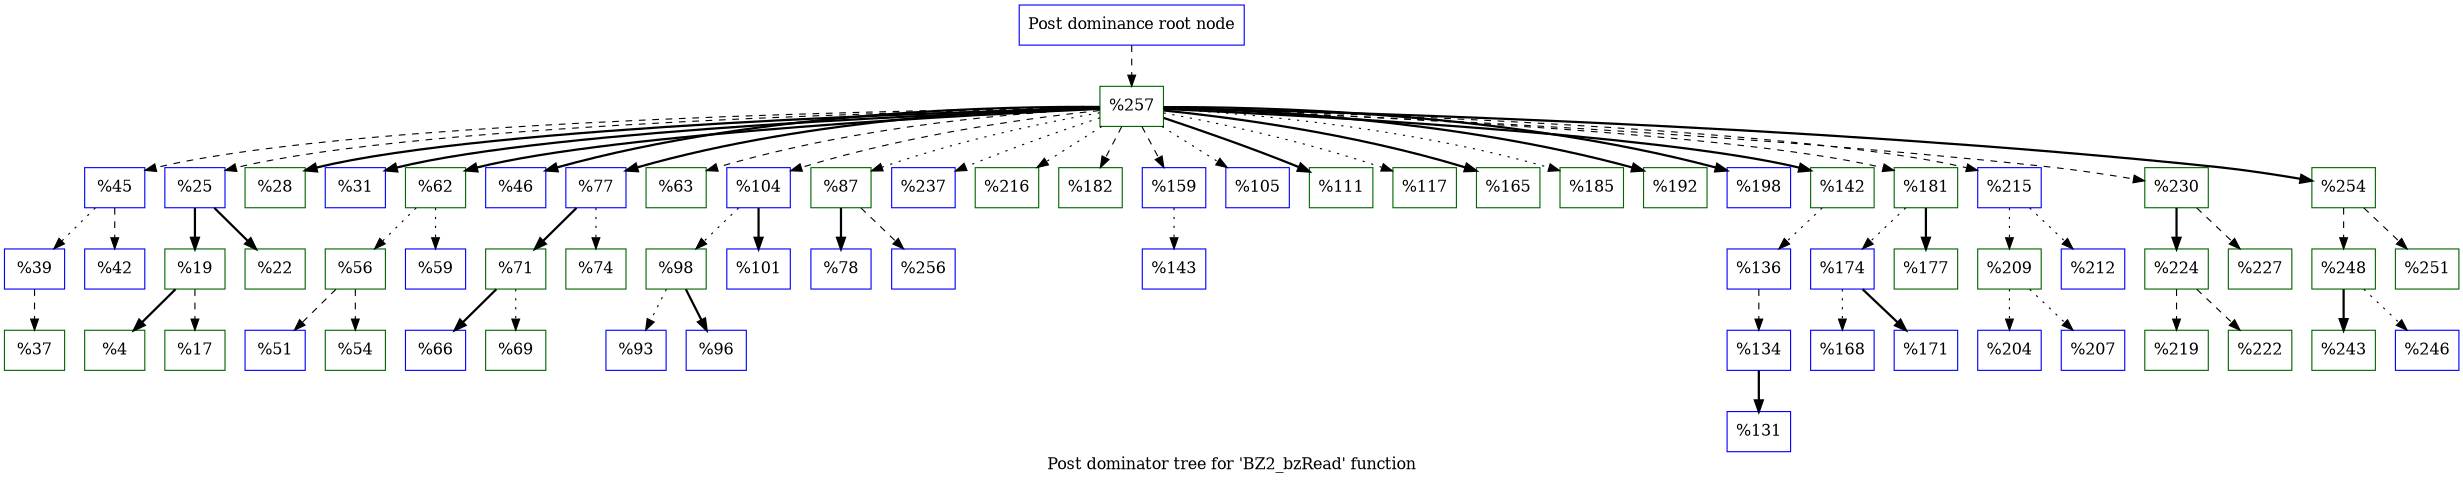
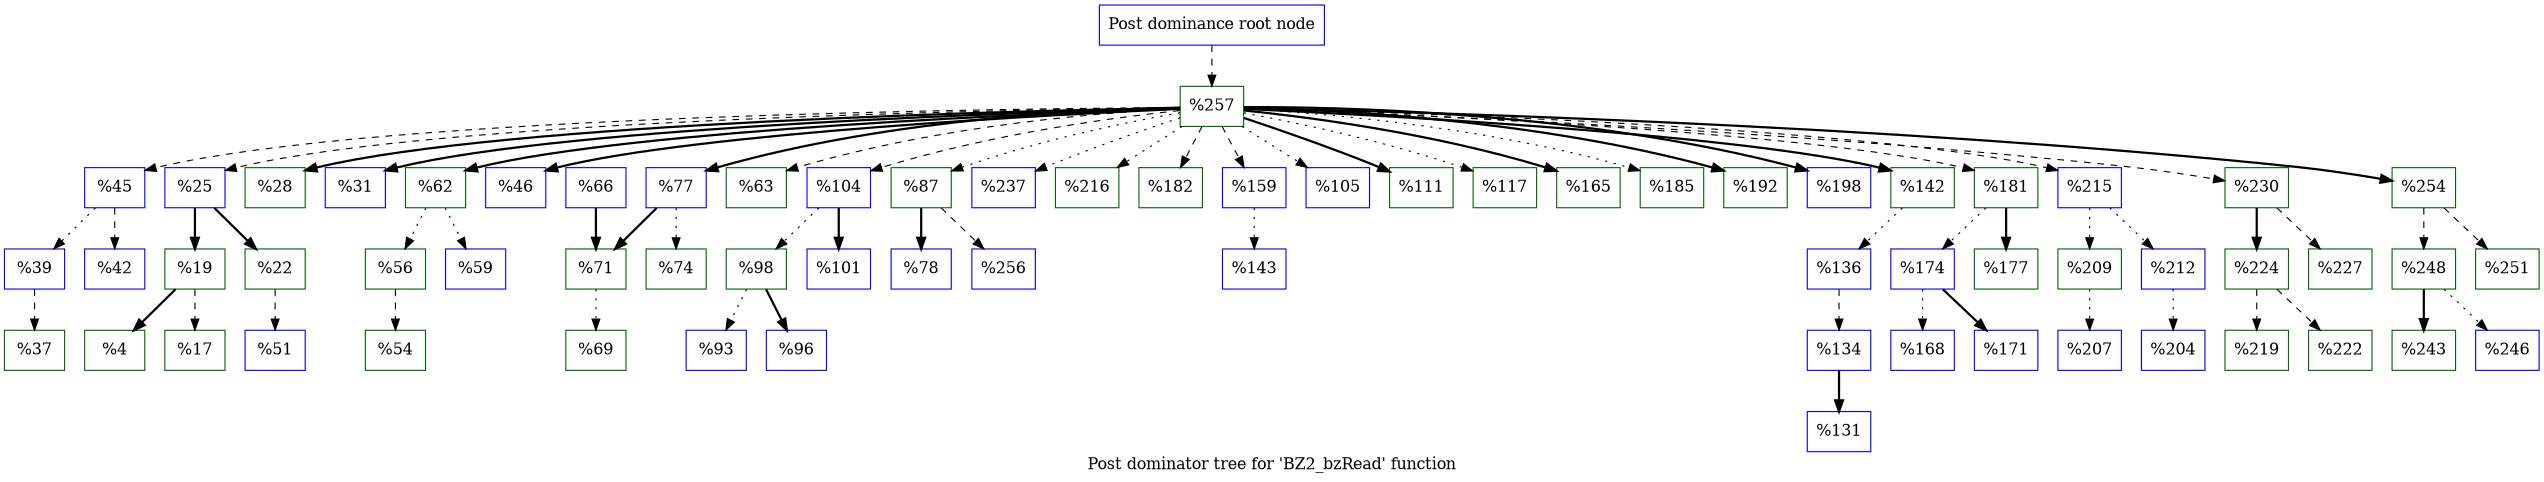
edge "%209" -> "%204": now "%212" -> "%204"
edge "%56" -> "%51": now "%22" -> "%51"
edge "%71" -> "%66": reversed
